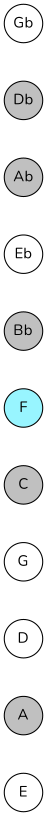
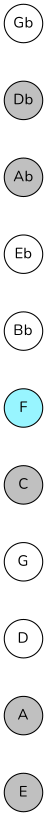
node "Bb": fillcolor gray -> white
node "E": fillcolor white -> gray
